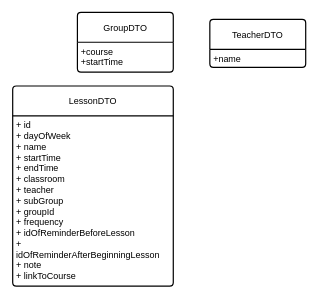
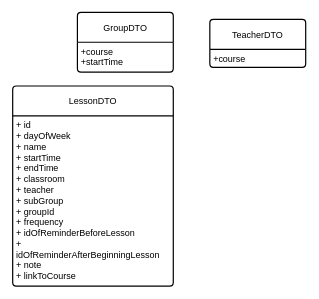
node "+name": label "+name" -> "+course"
